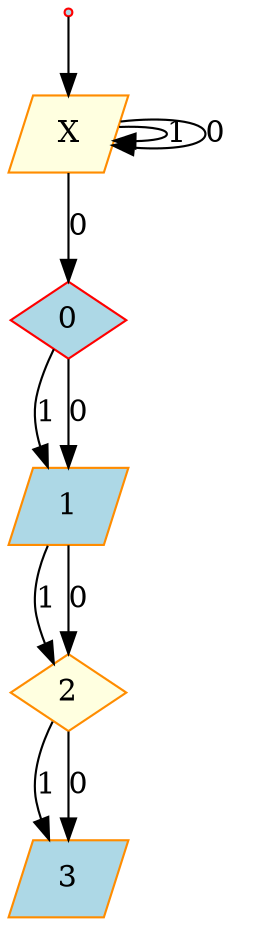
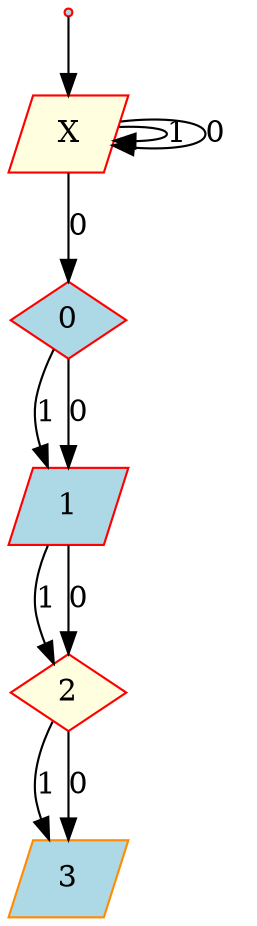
node "X": color darkorange -> red
node "1": color darkorange -> red
node "2": color darkorange -> red
